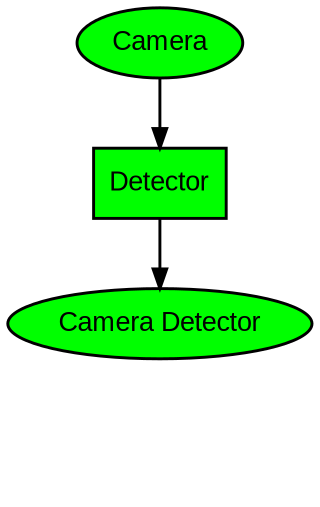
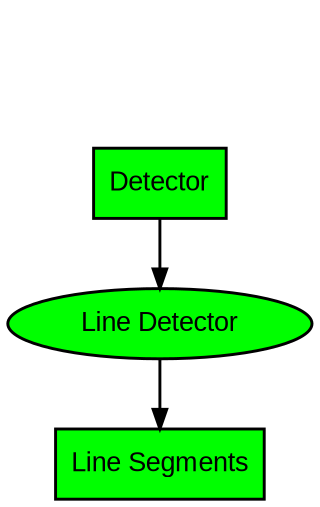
node "Camera": removed
node "Camera Detector": label "Camera Detector" -> "Line Detector"
node "Line Segments": added
